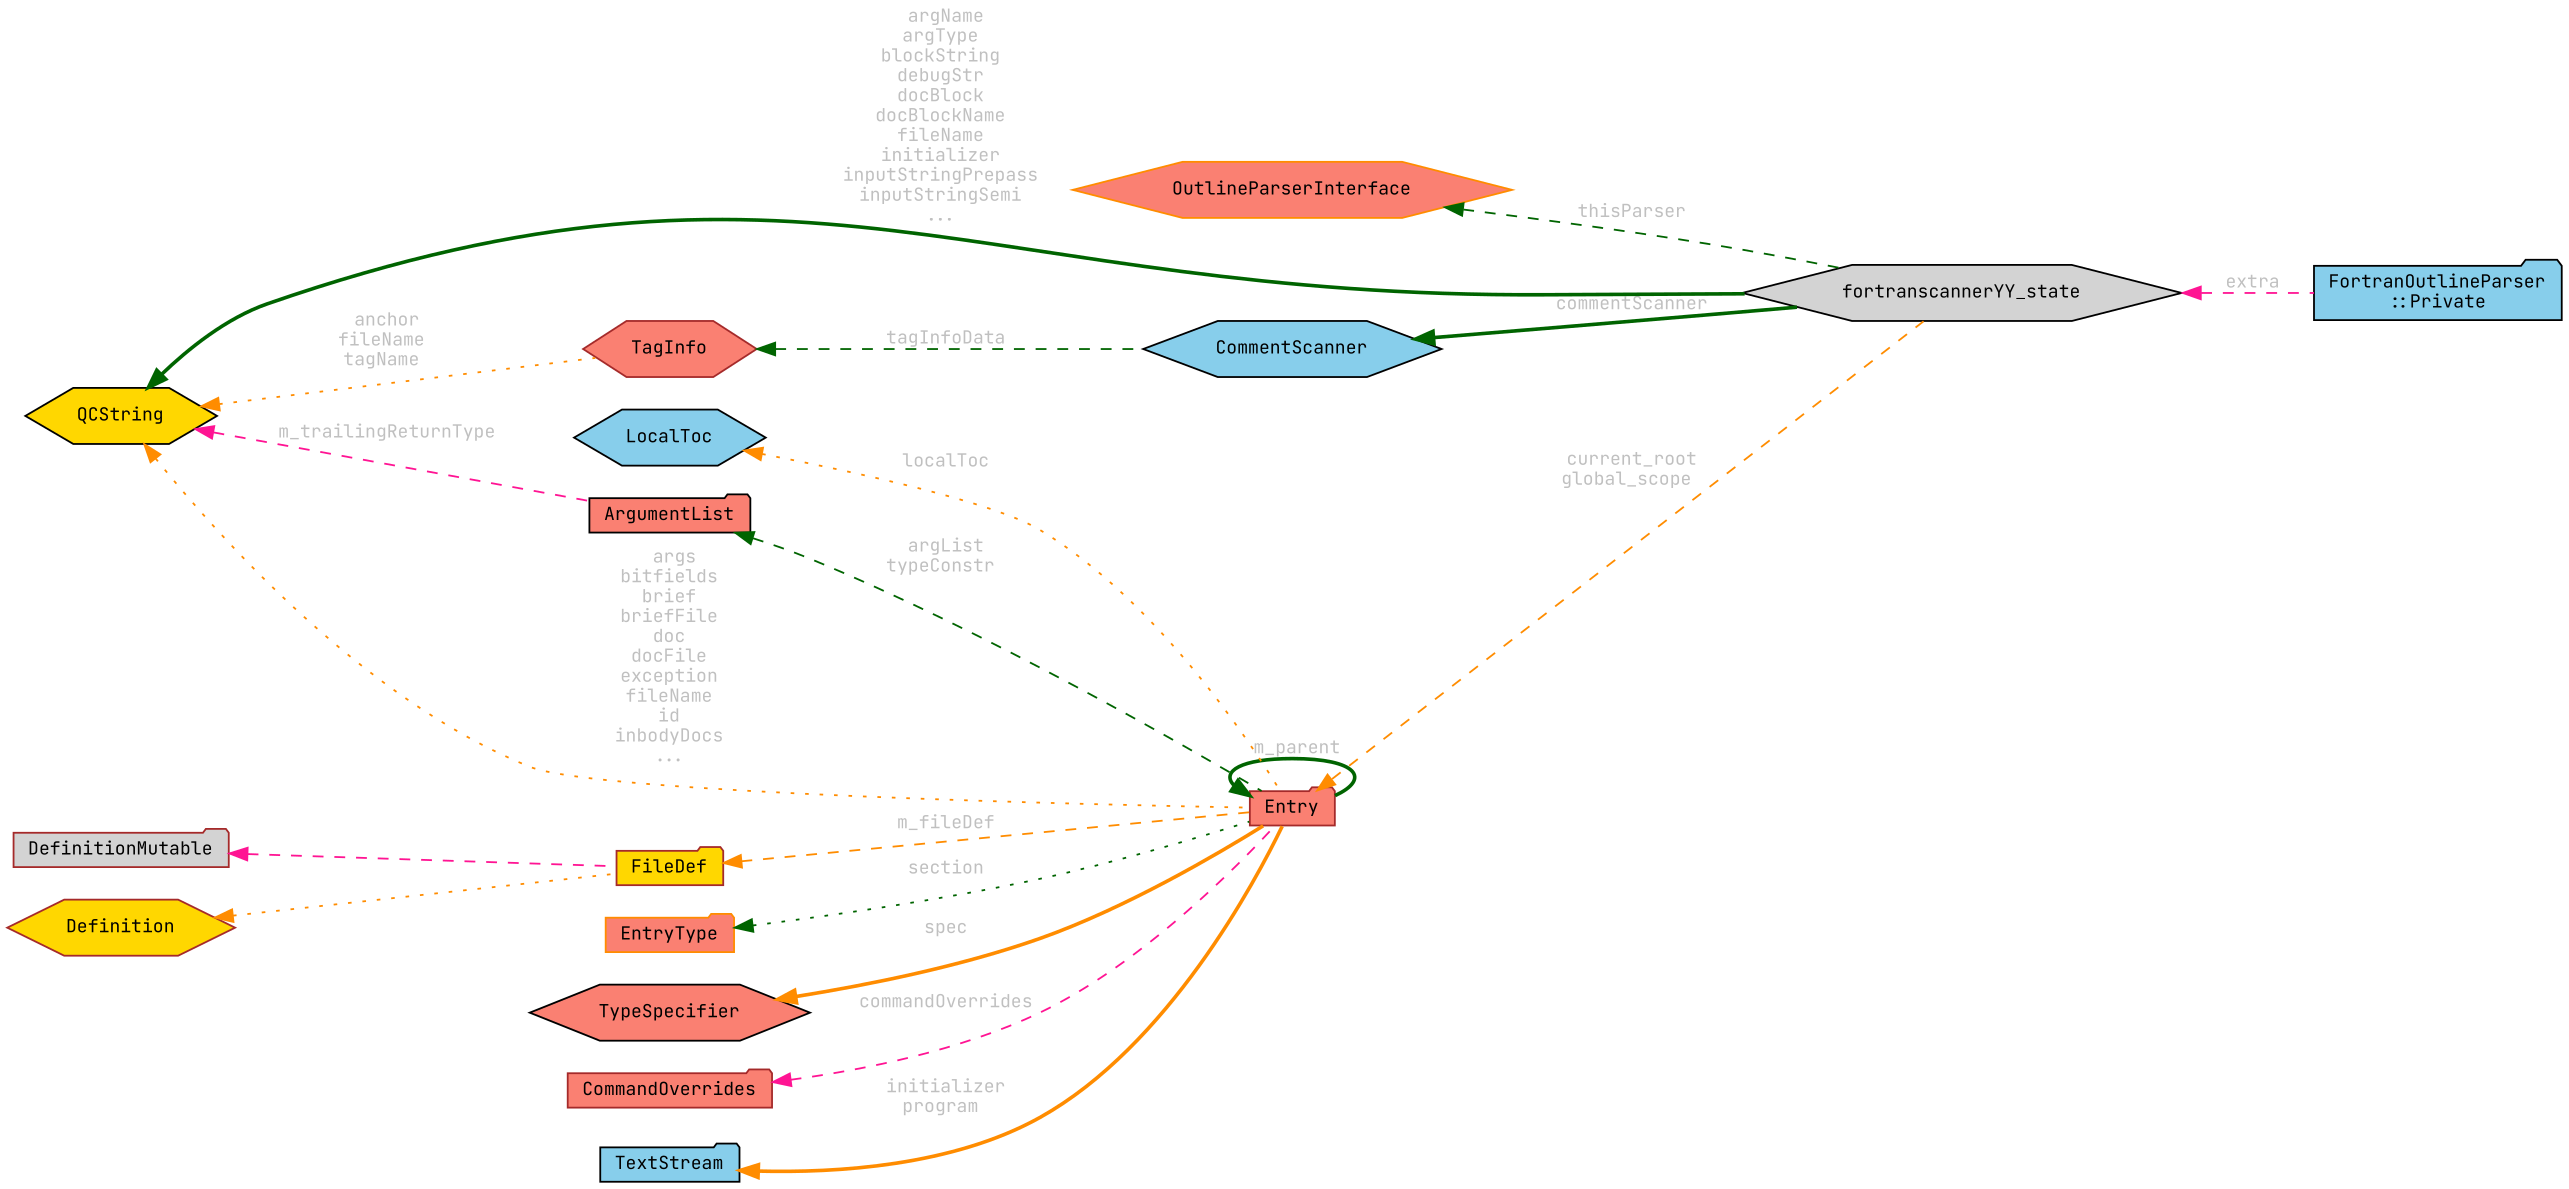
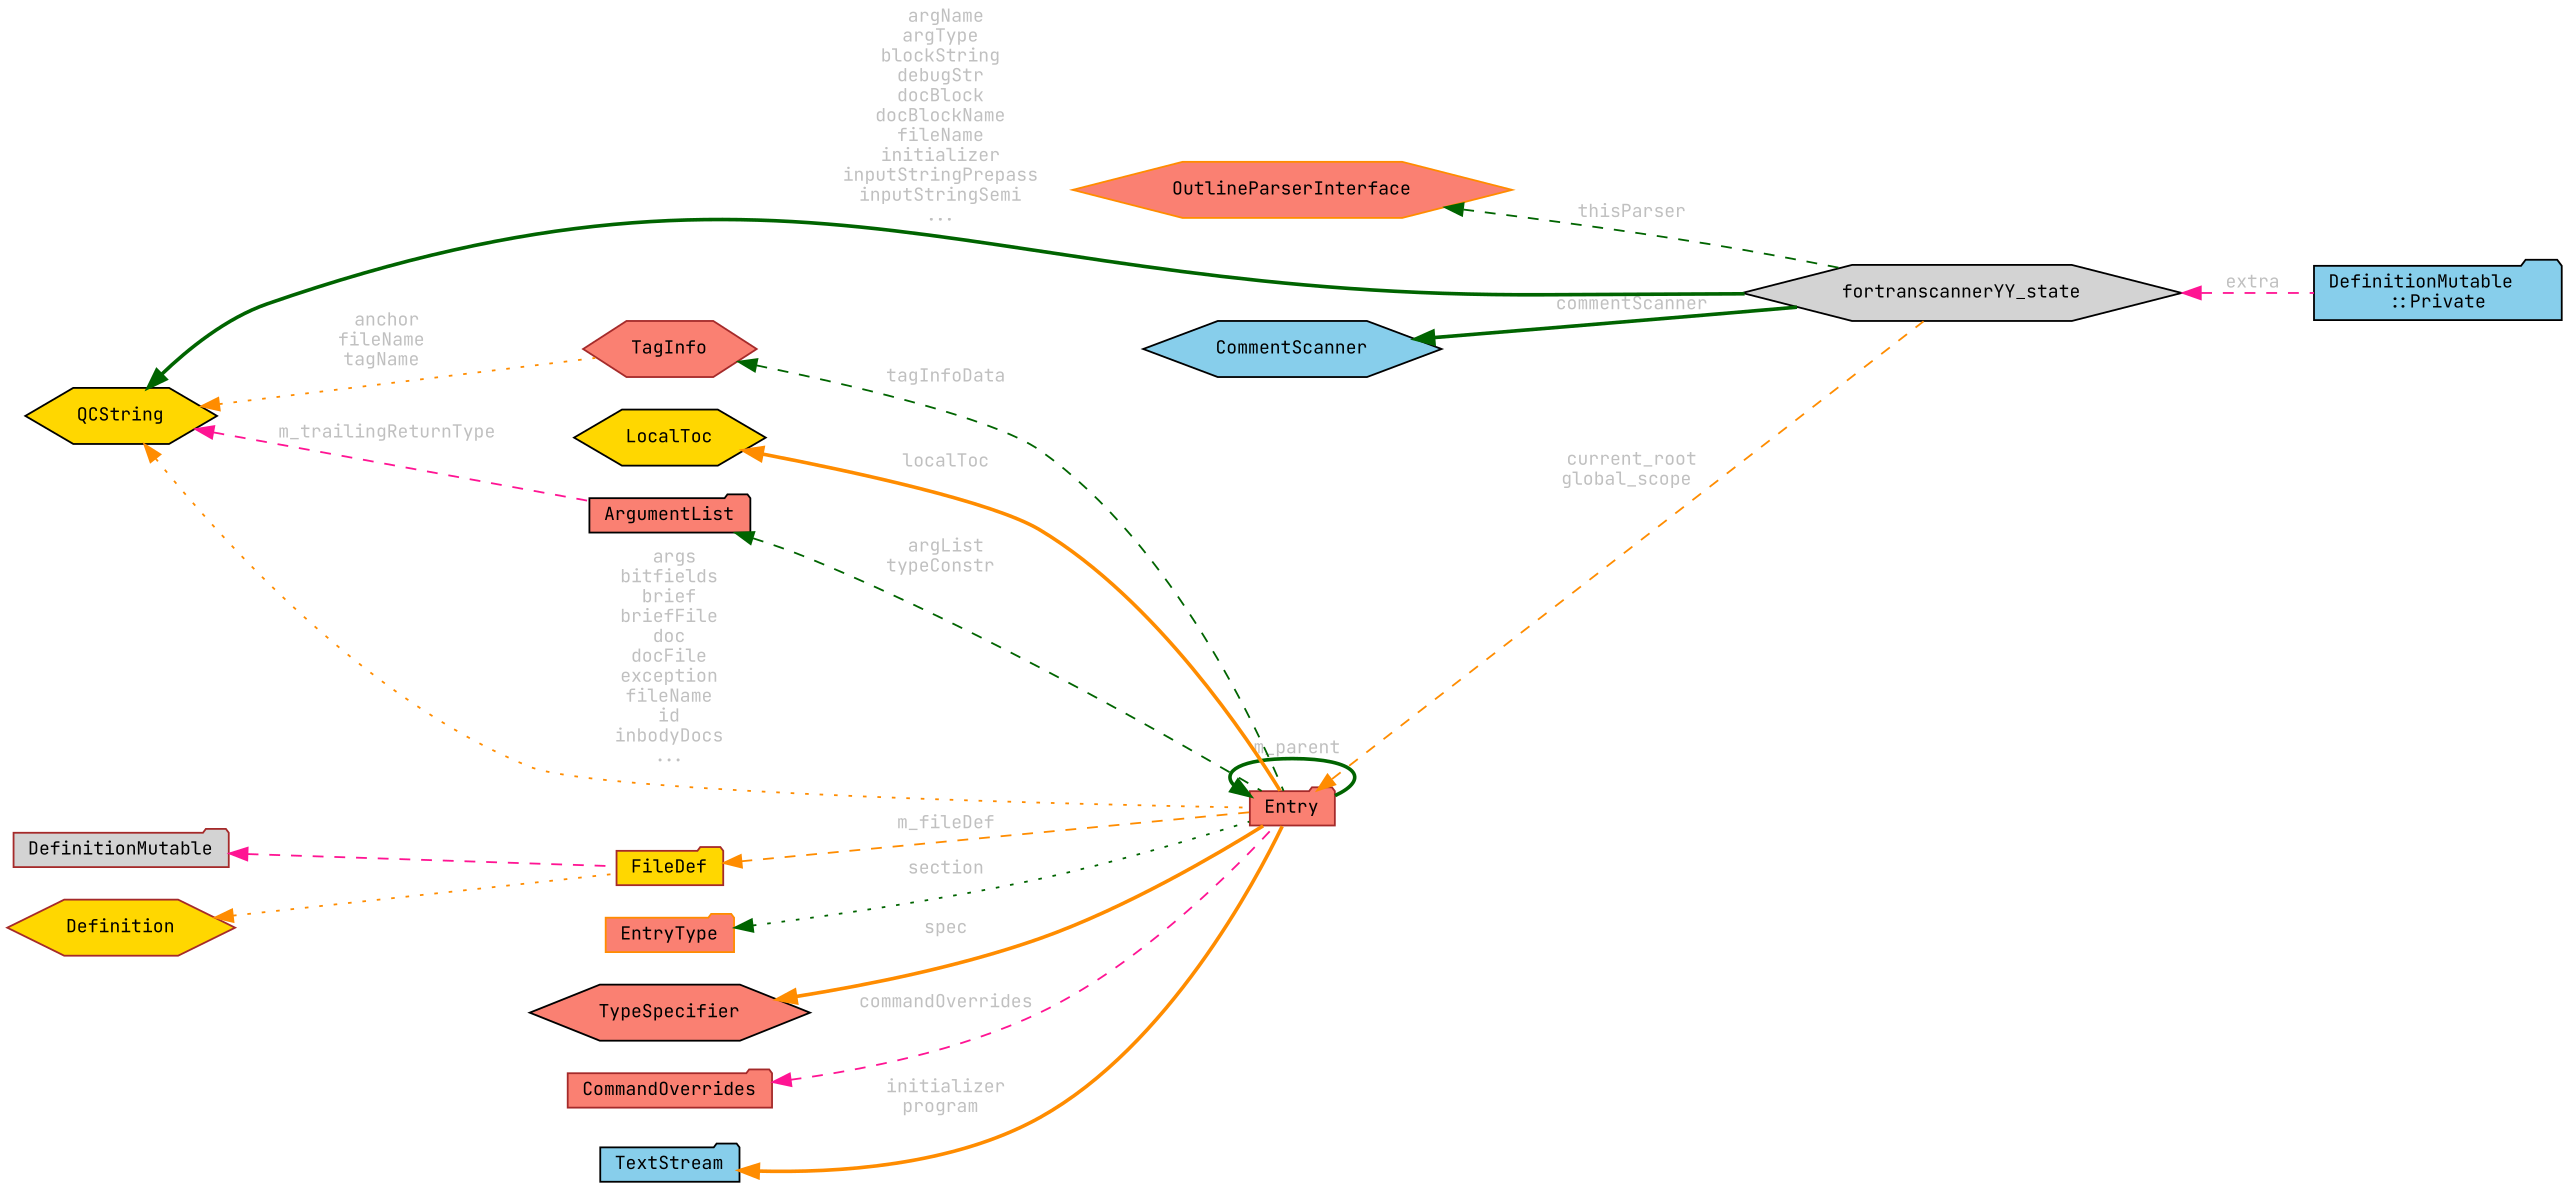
node "FortranOutlineParser ::Private": label "FortranOutlineParser ::Private" -> "DefinitionMutable ::Private"
edge "CommentScanner" -> "TagInfo": now "Entry" -> "TagInfo"
node "LocalToc": fillcolor skyblue -> gold
edge "Entry" -> "LocalToc": style dotted -> bold
